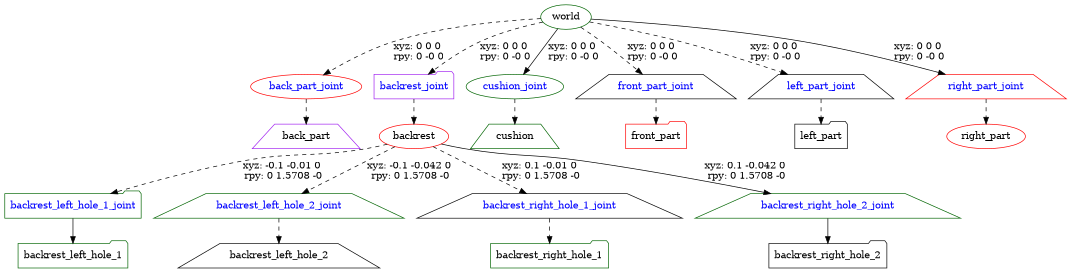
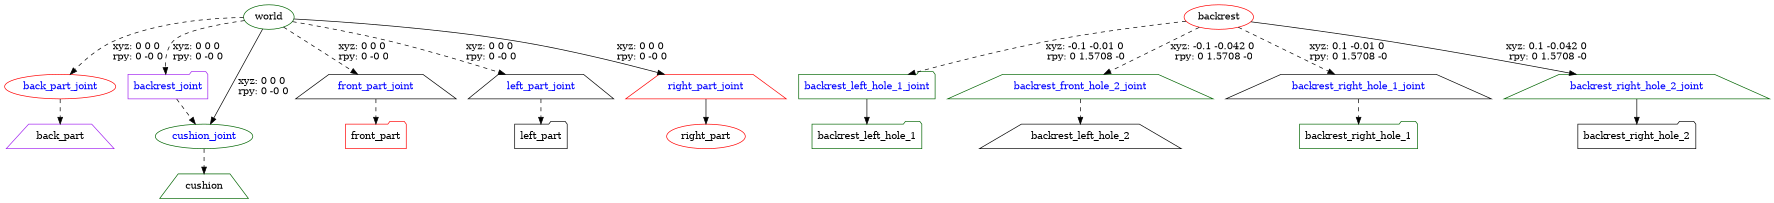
edge "backrest_joint" -> "backrest": now "backrest_joint" -> "cushion_joint"
edge "right_part_joint" -> "right_part": style dashed -> solid
node "backrest_left_hole_2_joint": label "backrest_left_hole_2_joint" -> "backrest_front_hole_2_joint"
